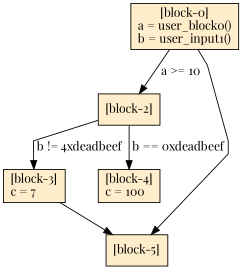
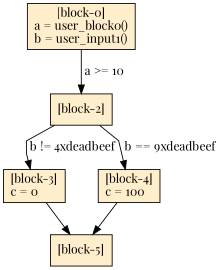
edge "[block-2]" -> "[block-4] c = 100": label " b == 0xdeadbeef " -> " b == 9xdeadbeef "
edge "[block-0] a = user_block0() b = user_input1()" -> "[block-5]": now "[block-4] c = 100" -> "[block-5]"
node "[block-3] c = 7": label "[block-3] c = 7" -> "[block-3] c = 0"
